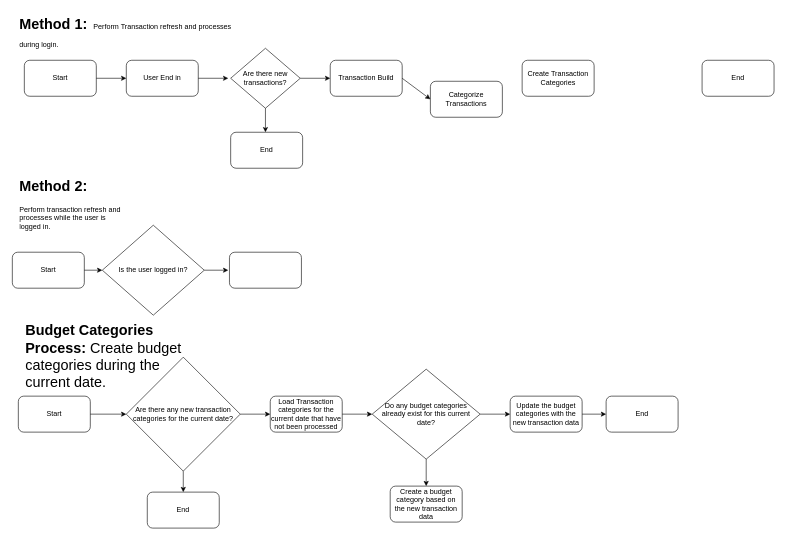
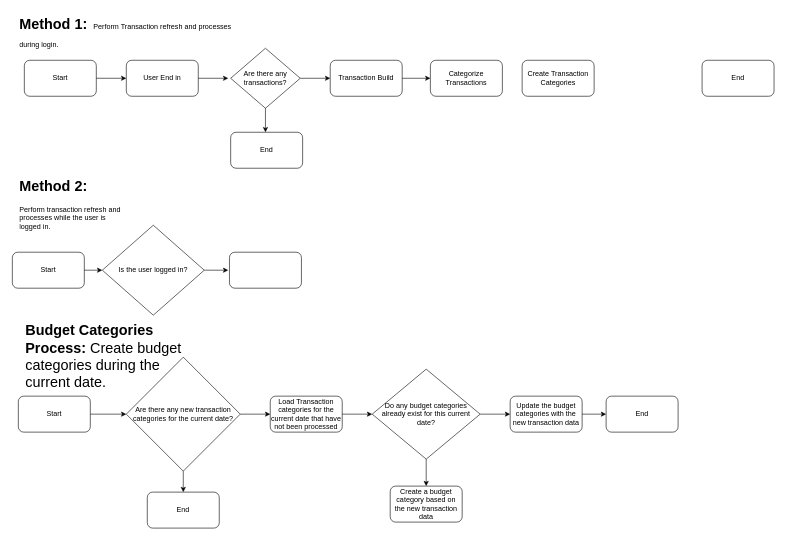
node "Are there new transactions?": label "Are there new transactions?" -> "Are there any transactions?"
node "Categorize Transactions": moved (467, 99) -> (467, 78)
